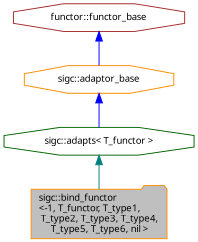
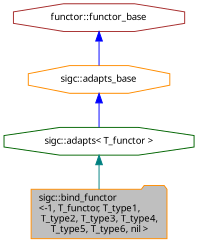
node "sigc::adaptor_base": label "sigc::adaptor_base" -> "sigc::adapts_base"
